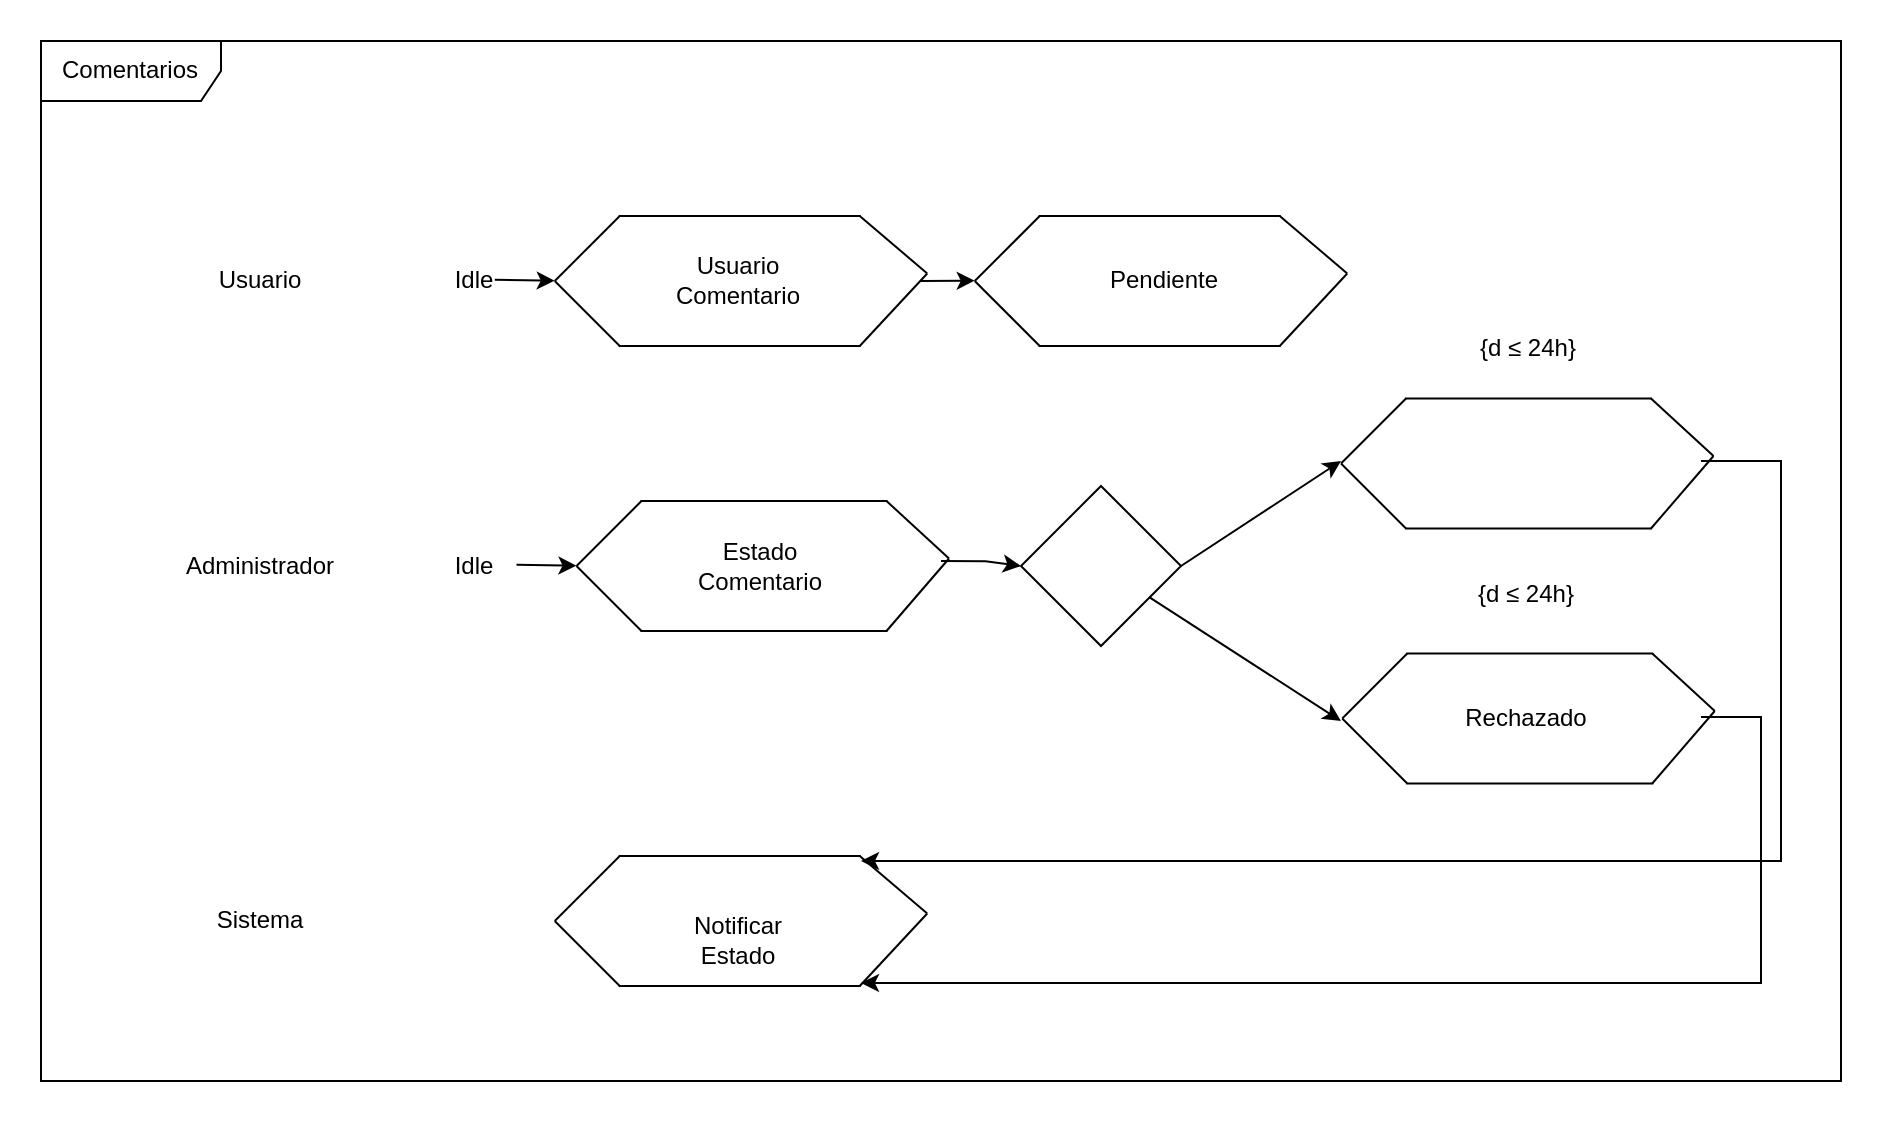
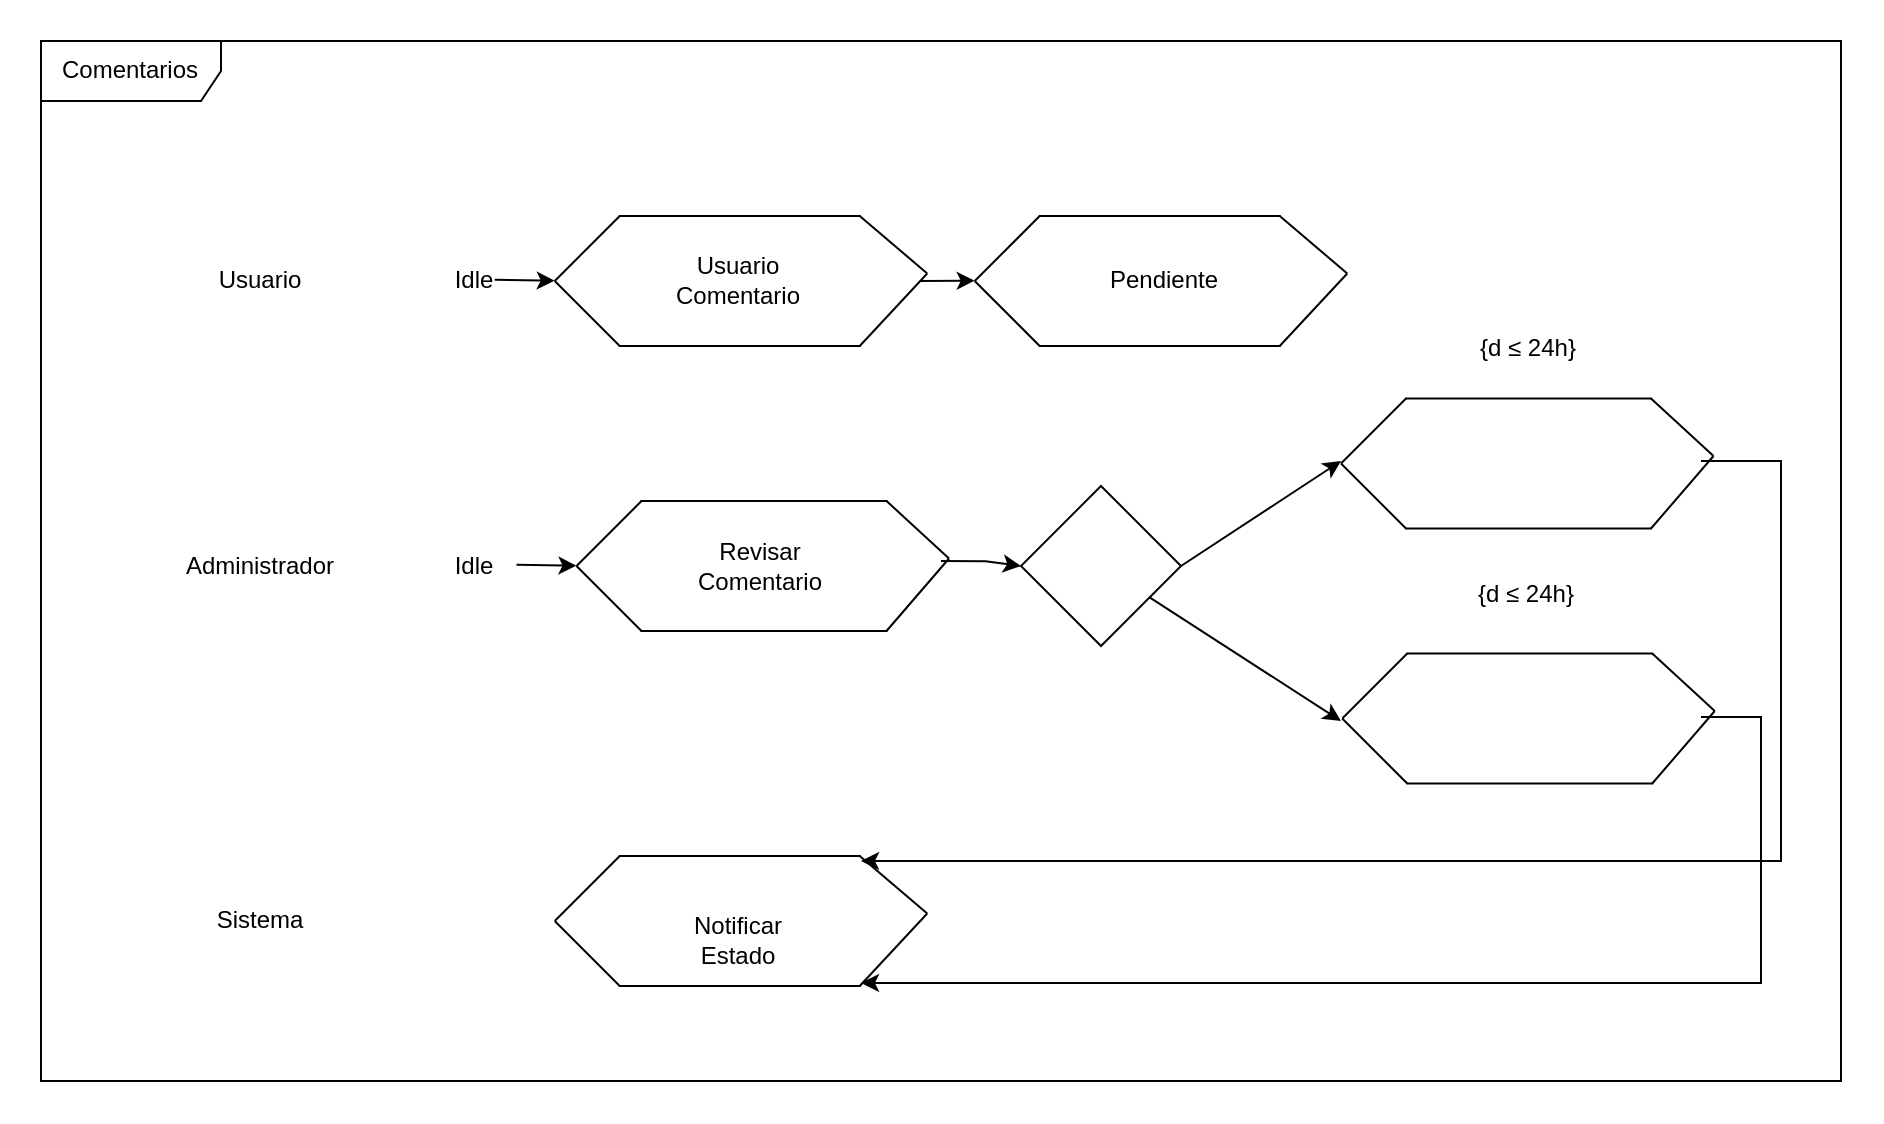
node "Estado Comentario": label "Estado Comentario" -> "Revisar Comentario"
node "Rechazado": removed
